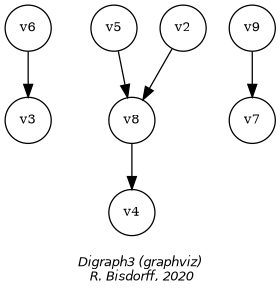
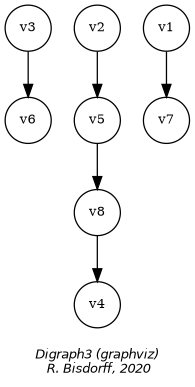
node "v9": label "v9" -> "v1"
edge "v6" -> "v3": reversed
edge "v2" -> "v8": now "v2" -> "v5"
